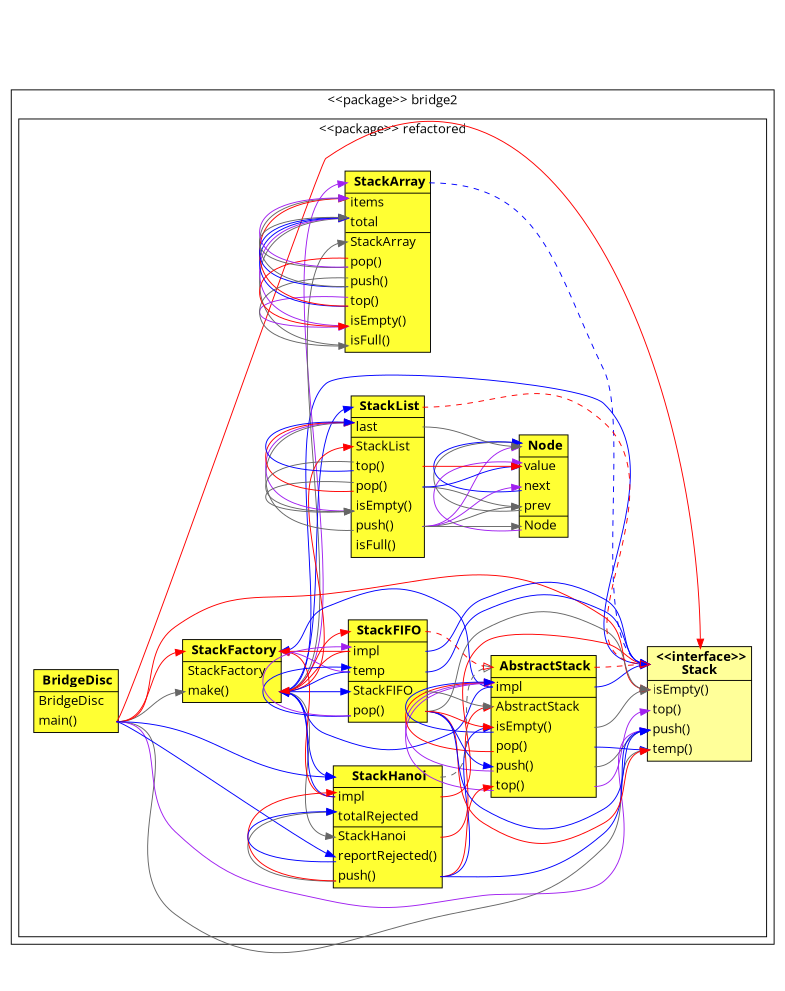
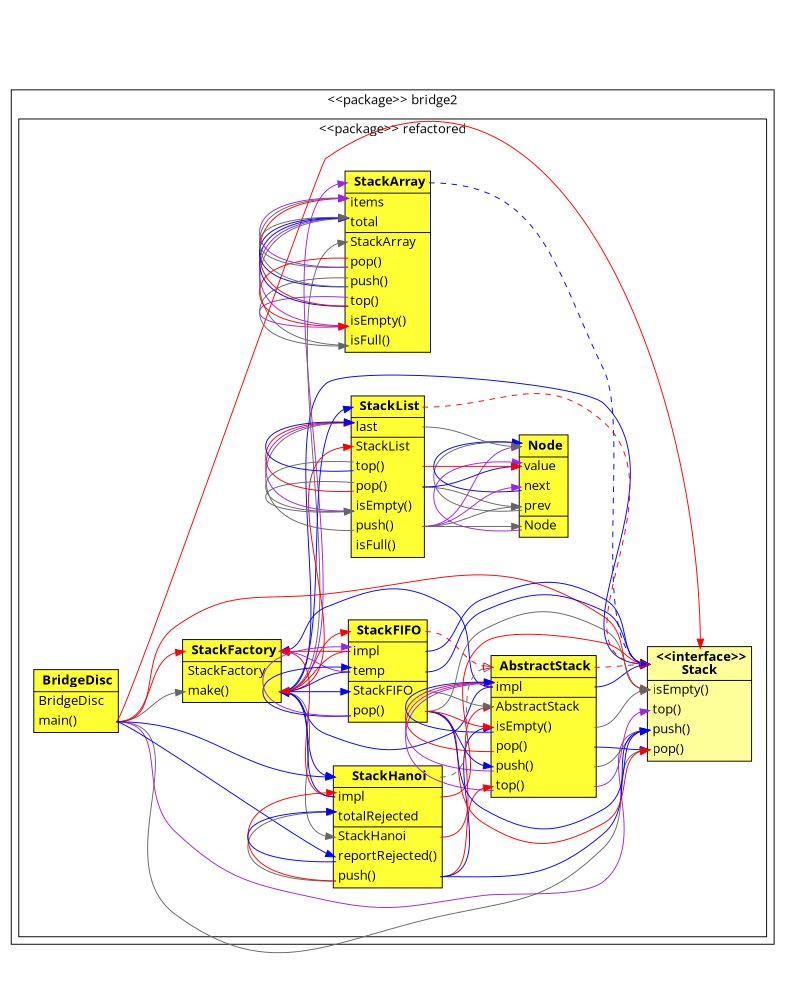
node "Stack": text "temp()" -> "pop()"
